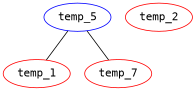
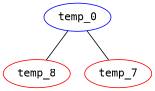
node "temp_5": label "temp_5" -> "temp_0"
node "temp_2": removed
node "temp_1": label "temp_1" -> "temp_8"
